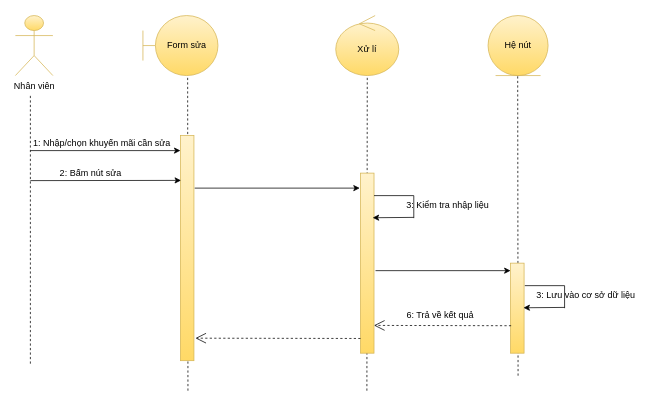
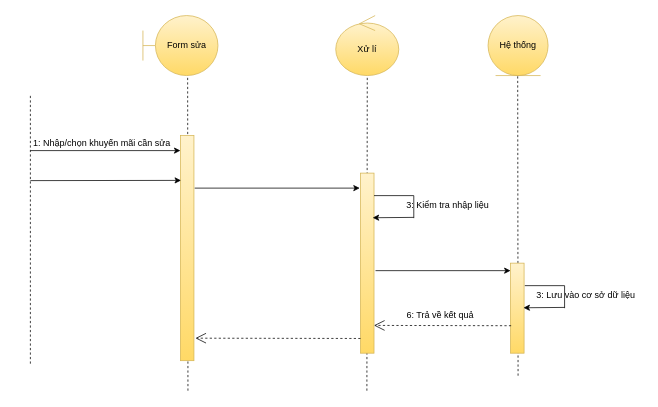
node "Nhân viên": removed
node "Hệ nút": label "Hệ nút" -> "Hệ thống"
node "2: Bấm nút sửa": removed
